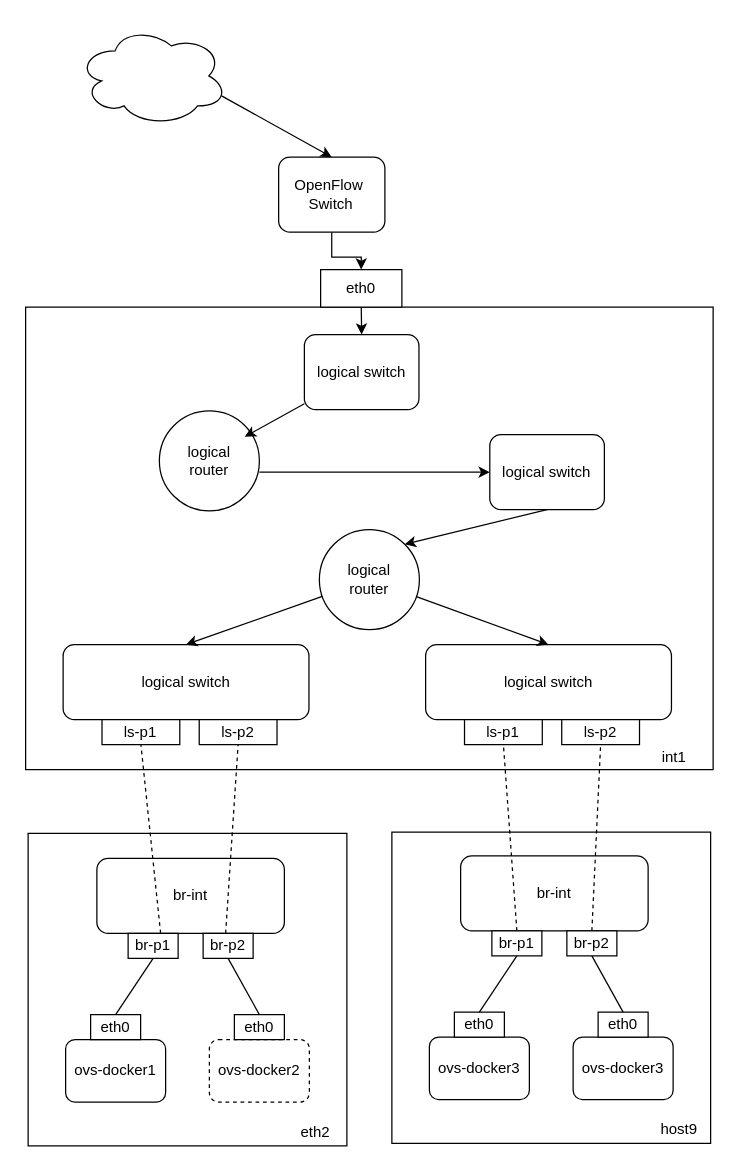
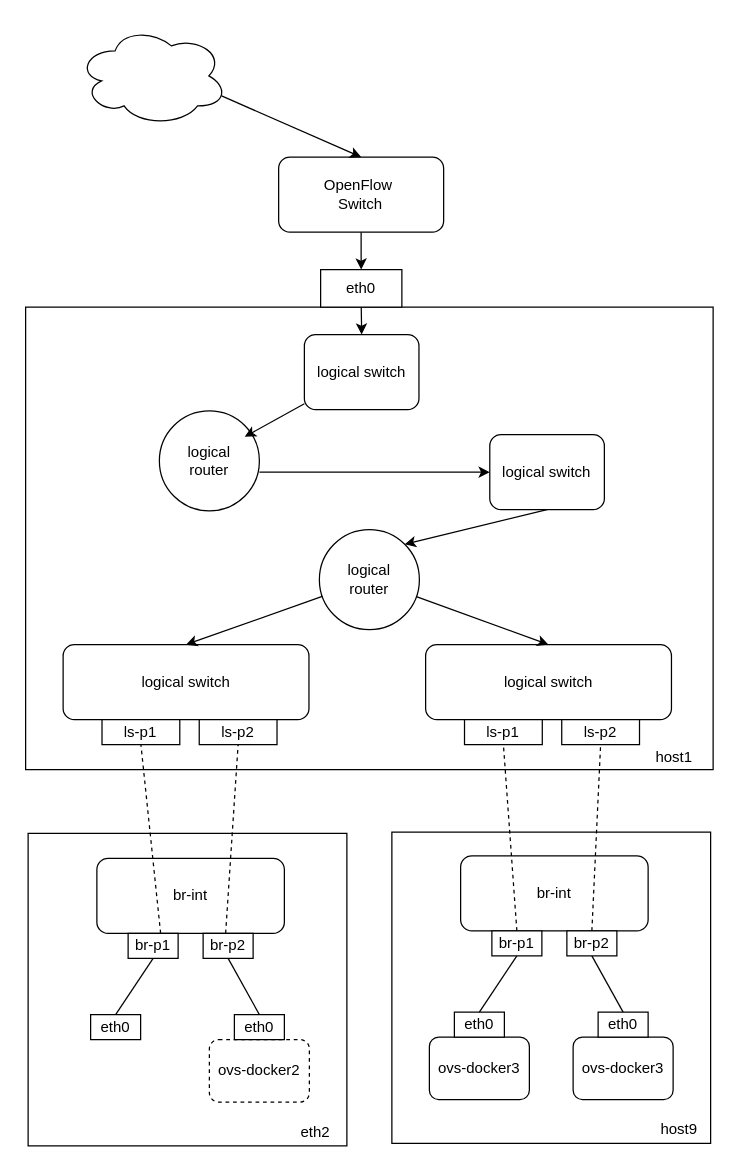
node "OpenFlow Switch": size 106x75 -> 165x75
node "int1": label "int1" -> "host1"
node "ovs-docker1": removed
